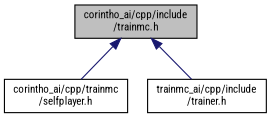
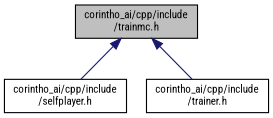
node "corintho_ai/cpp/trainmc /selfplayer.h": label "corintho_ai/cpp/trainmc /selfplayer.h" -> "corintho_ai/cpp/include /selfplayer.h"
node "trainmc_ai/cpp/include /trainer.h": label "trainmc_ai/cpp/include /trainer.h" -> "corintho_ai/cpp/include /trainer.h"
